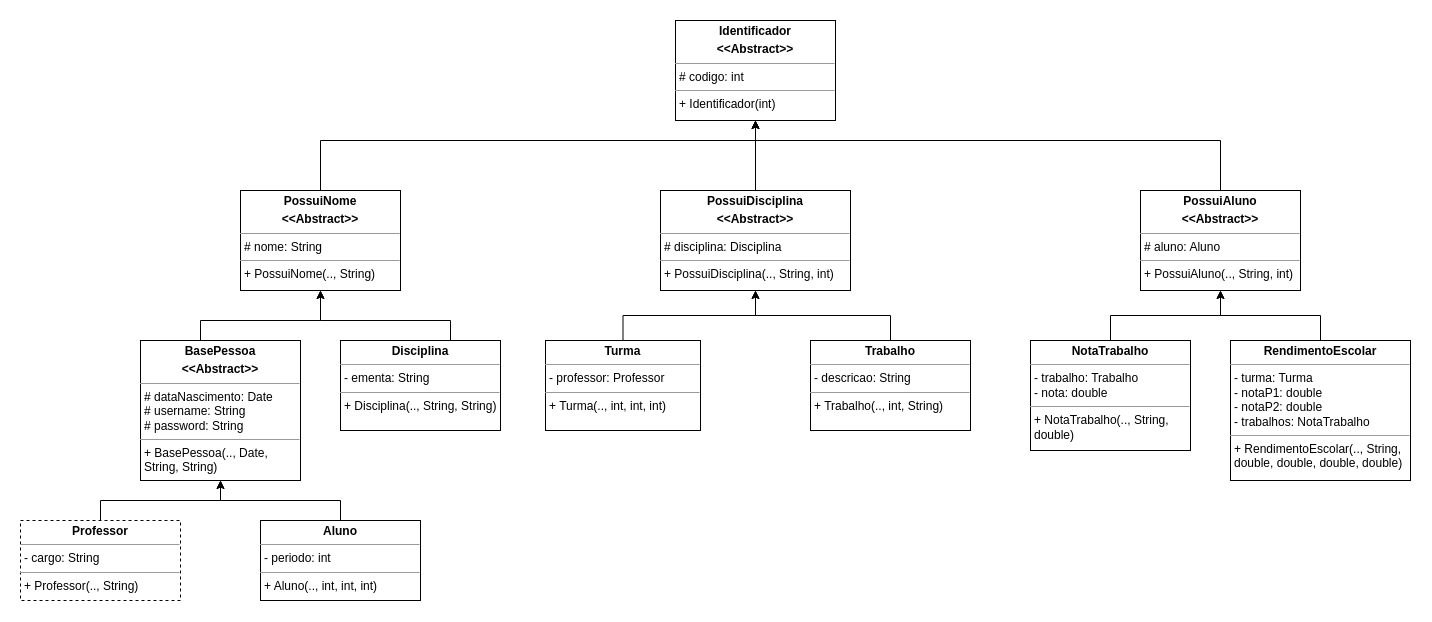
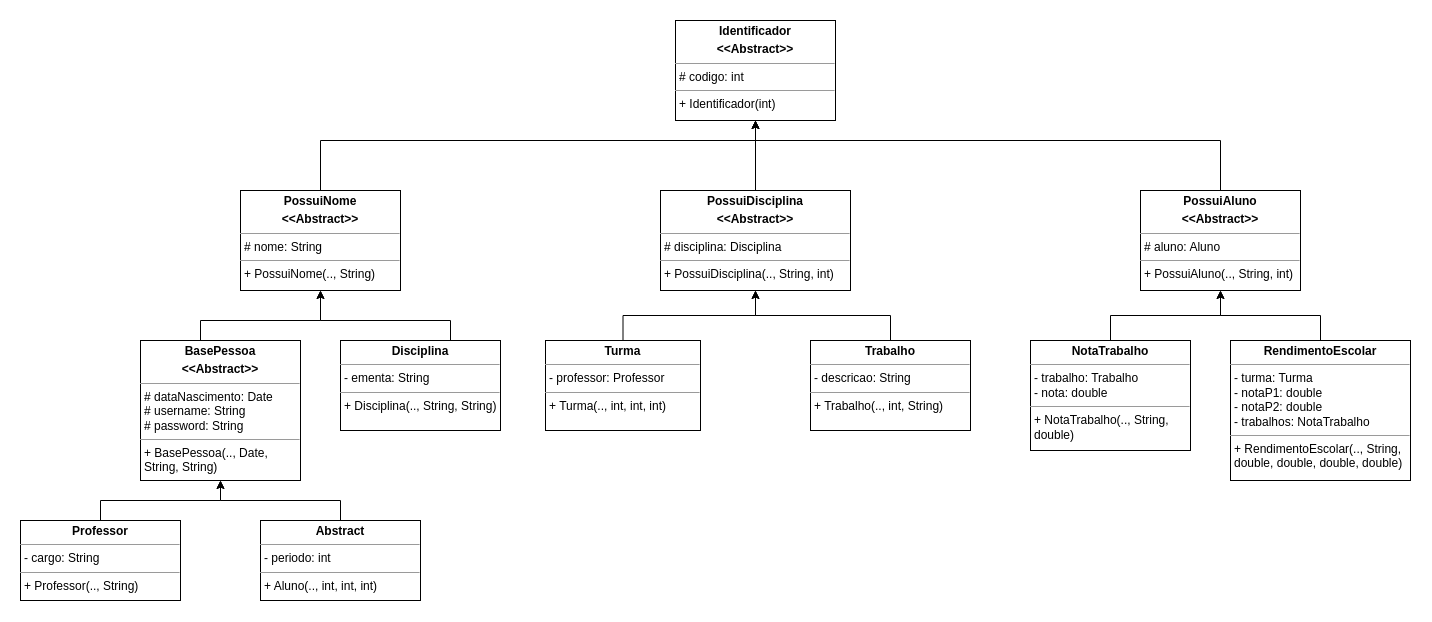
node "Aluno - periodo: int + Aluno(.., int, int, int)": label "Aluno - periodo: int + Aluno(.., int, int, int)" -> "Abstract - periodo: int + Aluno(.., int, int, int)"
node "Professor - cargo: String + Professor(.., String)": style dashed -> solid
